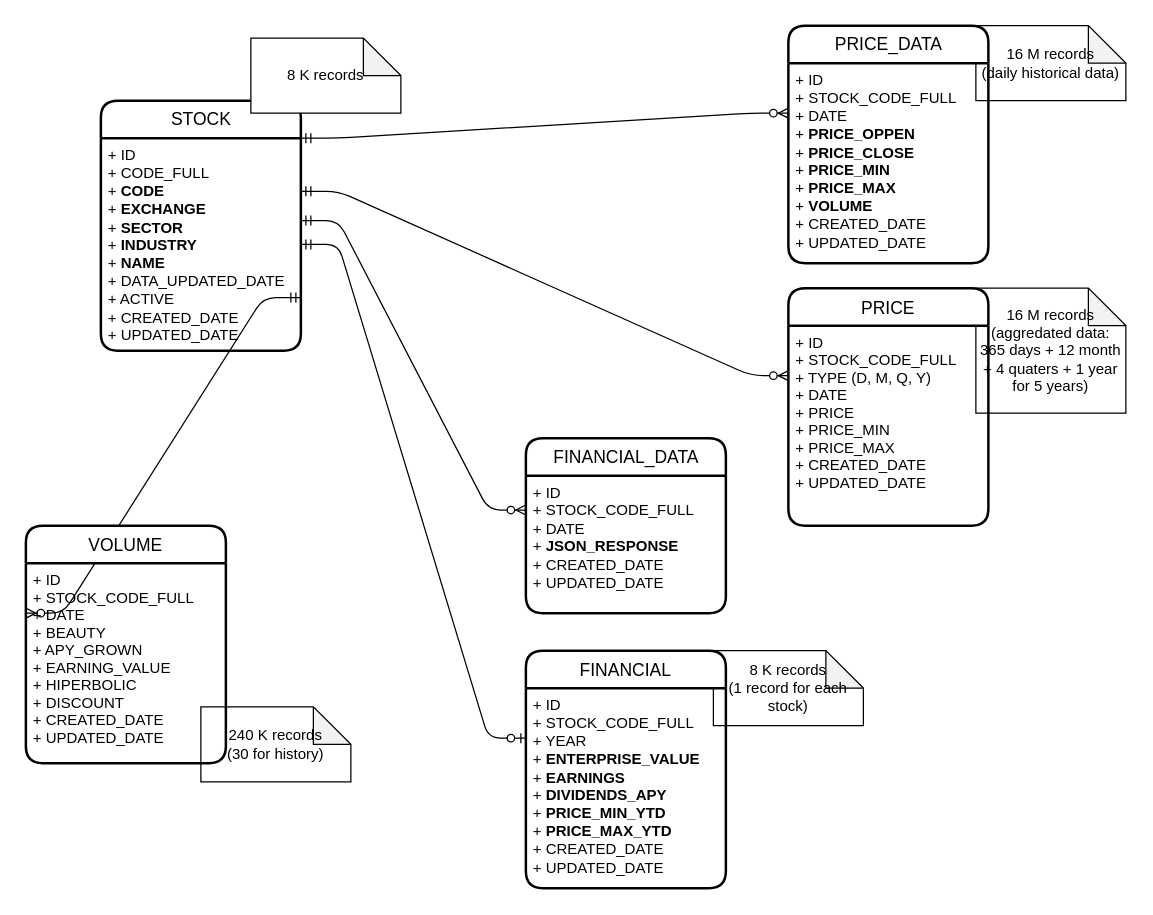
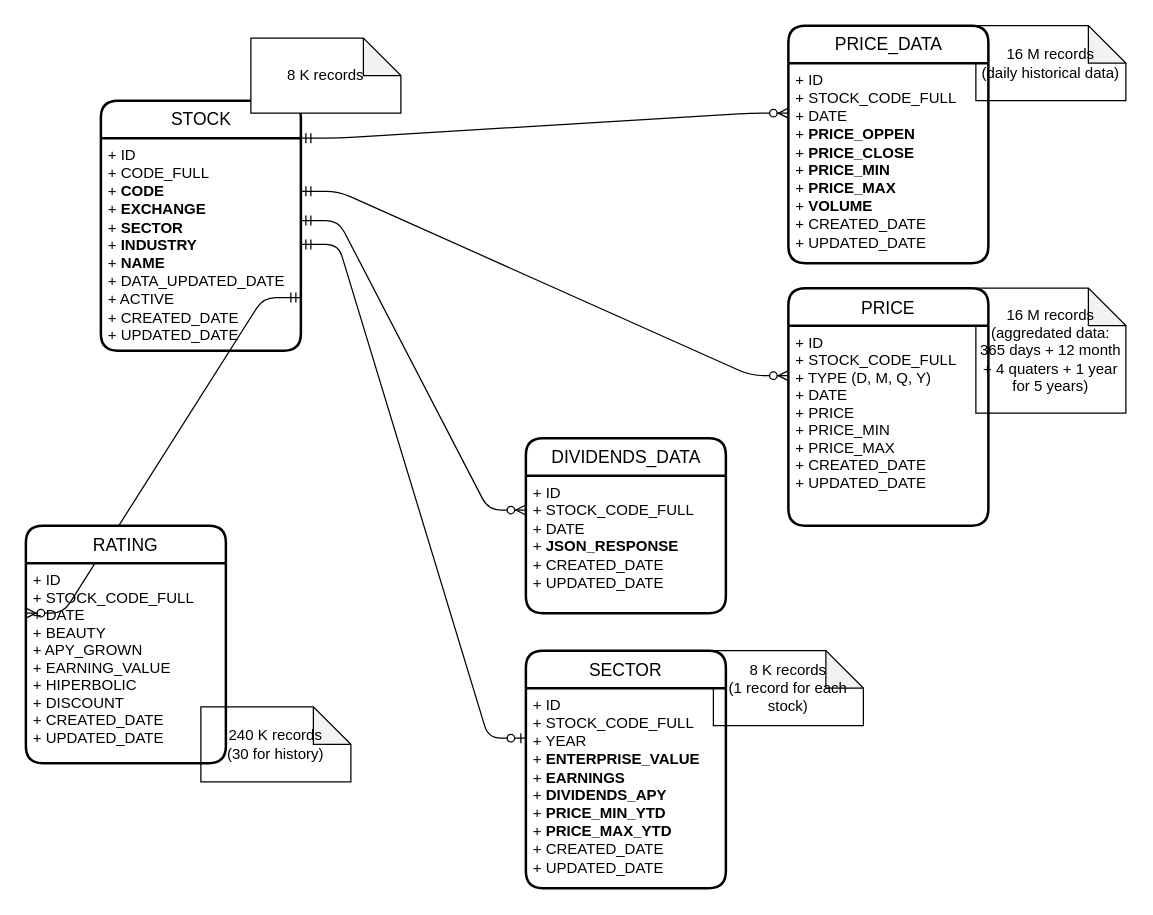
node "FINANCIAL_DATA": label "FINANCIAL_DATA" -> "DIVIDENDS_DATA"
node "VOLUME": label "VOLUME" -> "RATING"
node "FINANCIAL": label "FINANCIAL" -> "SECTOR"
